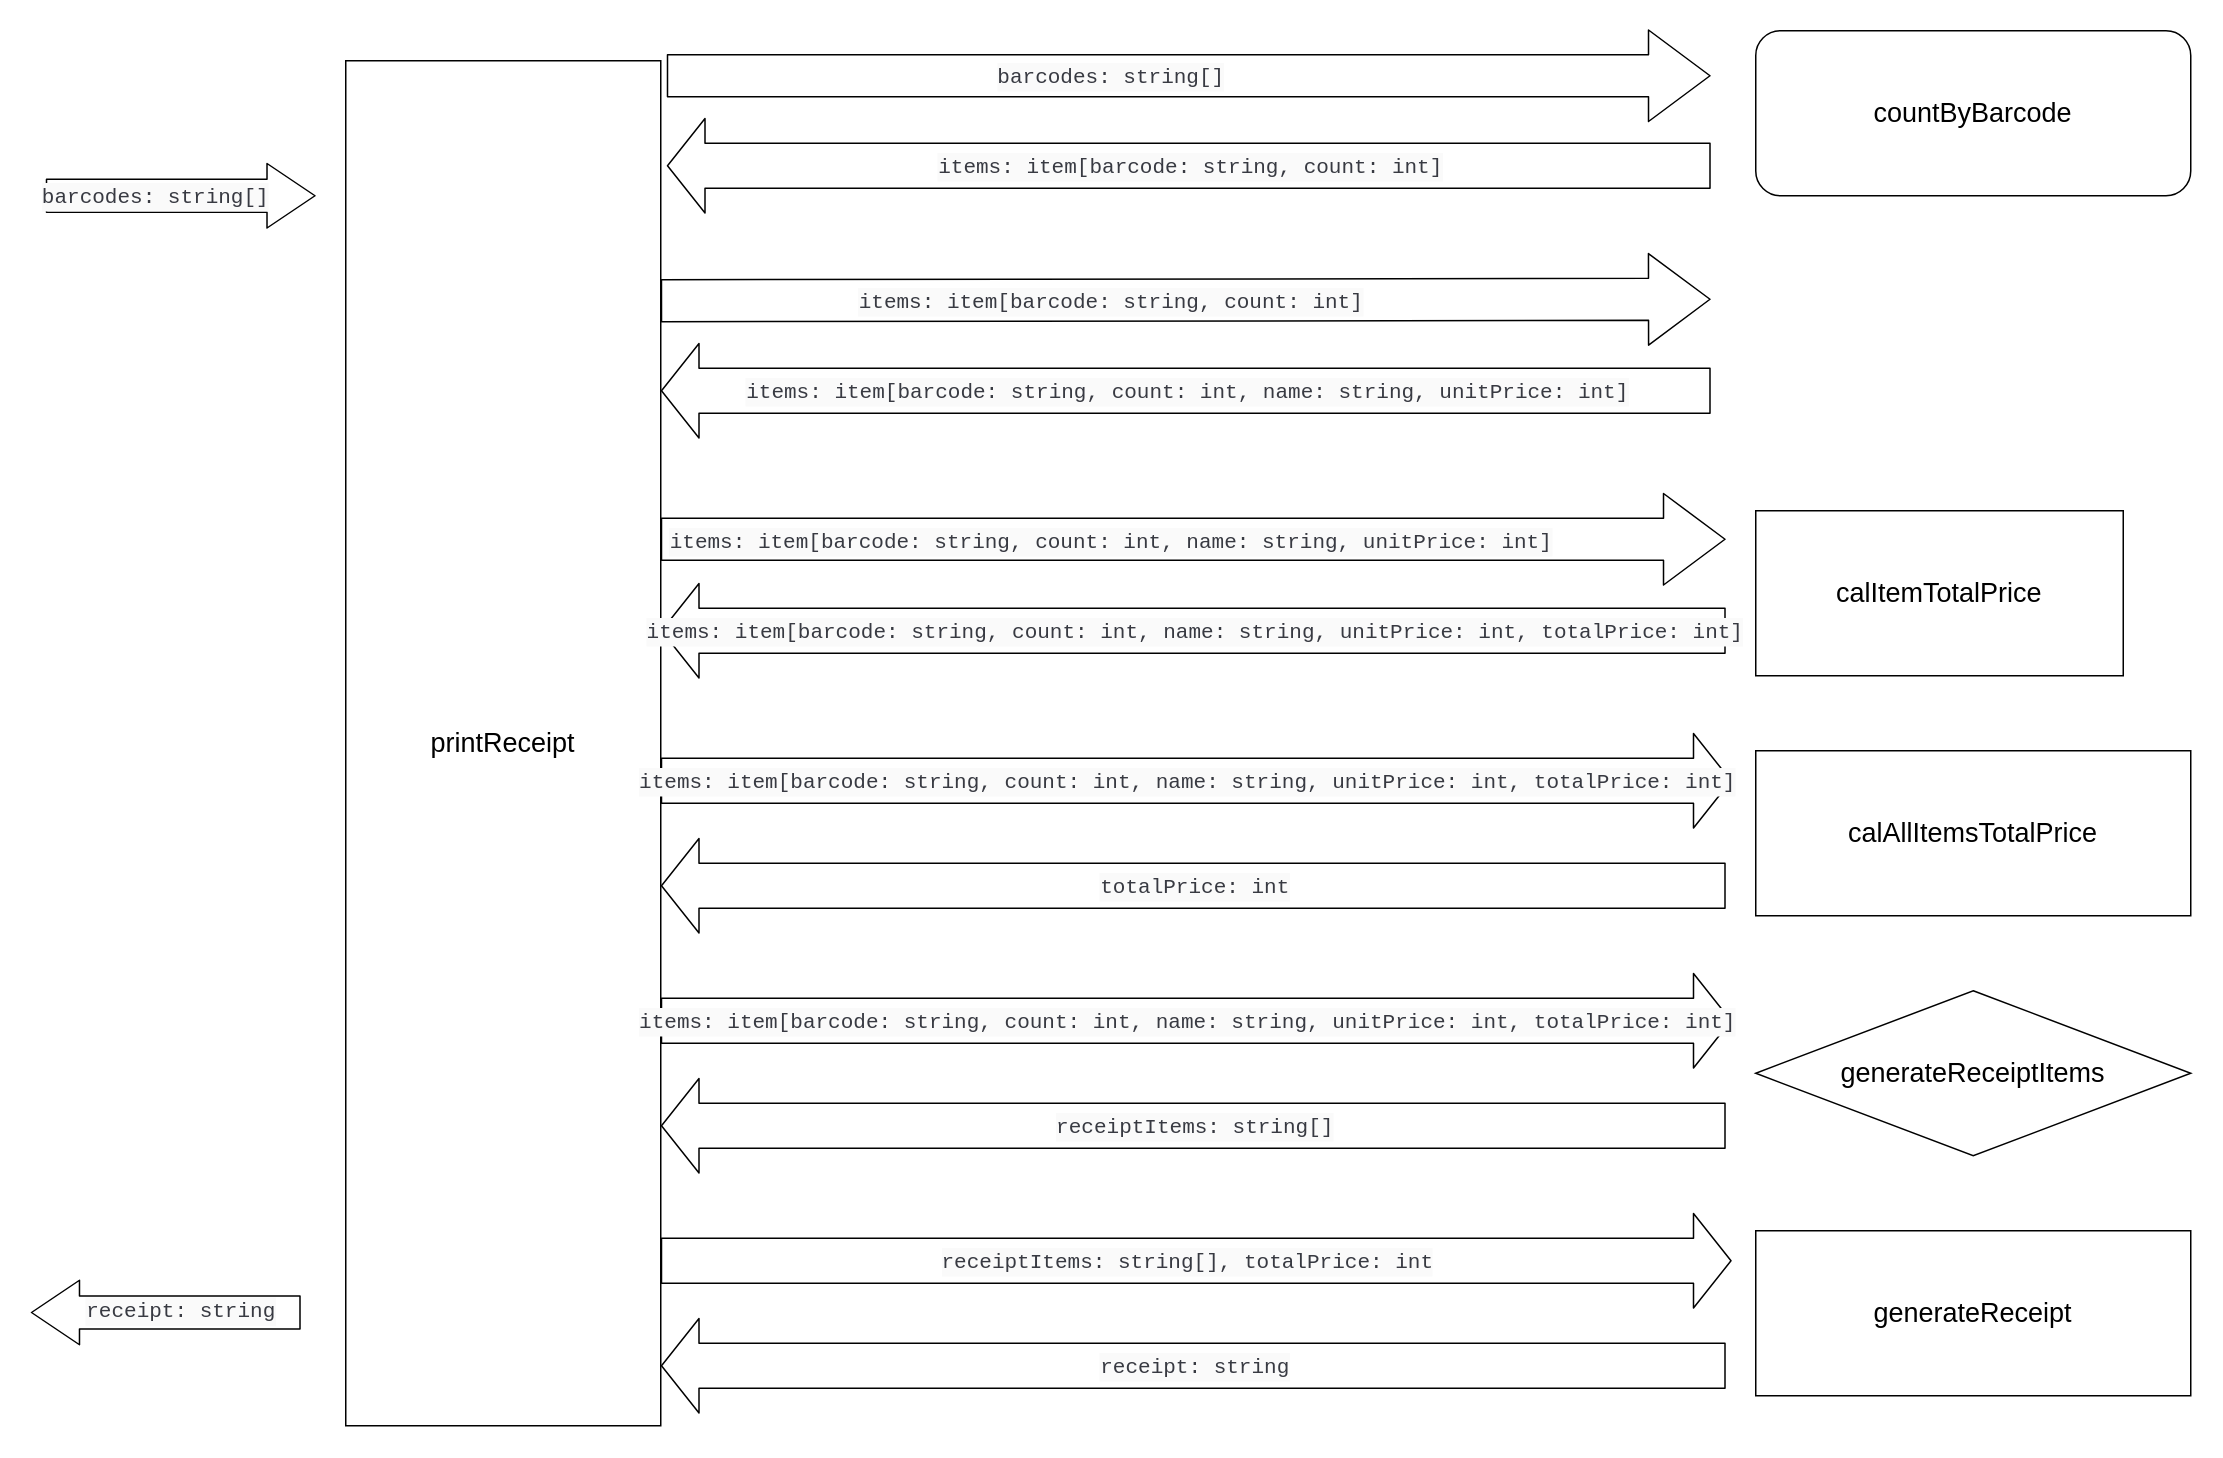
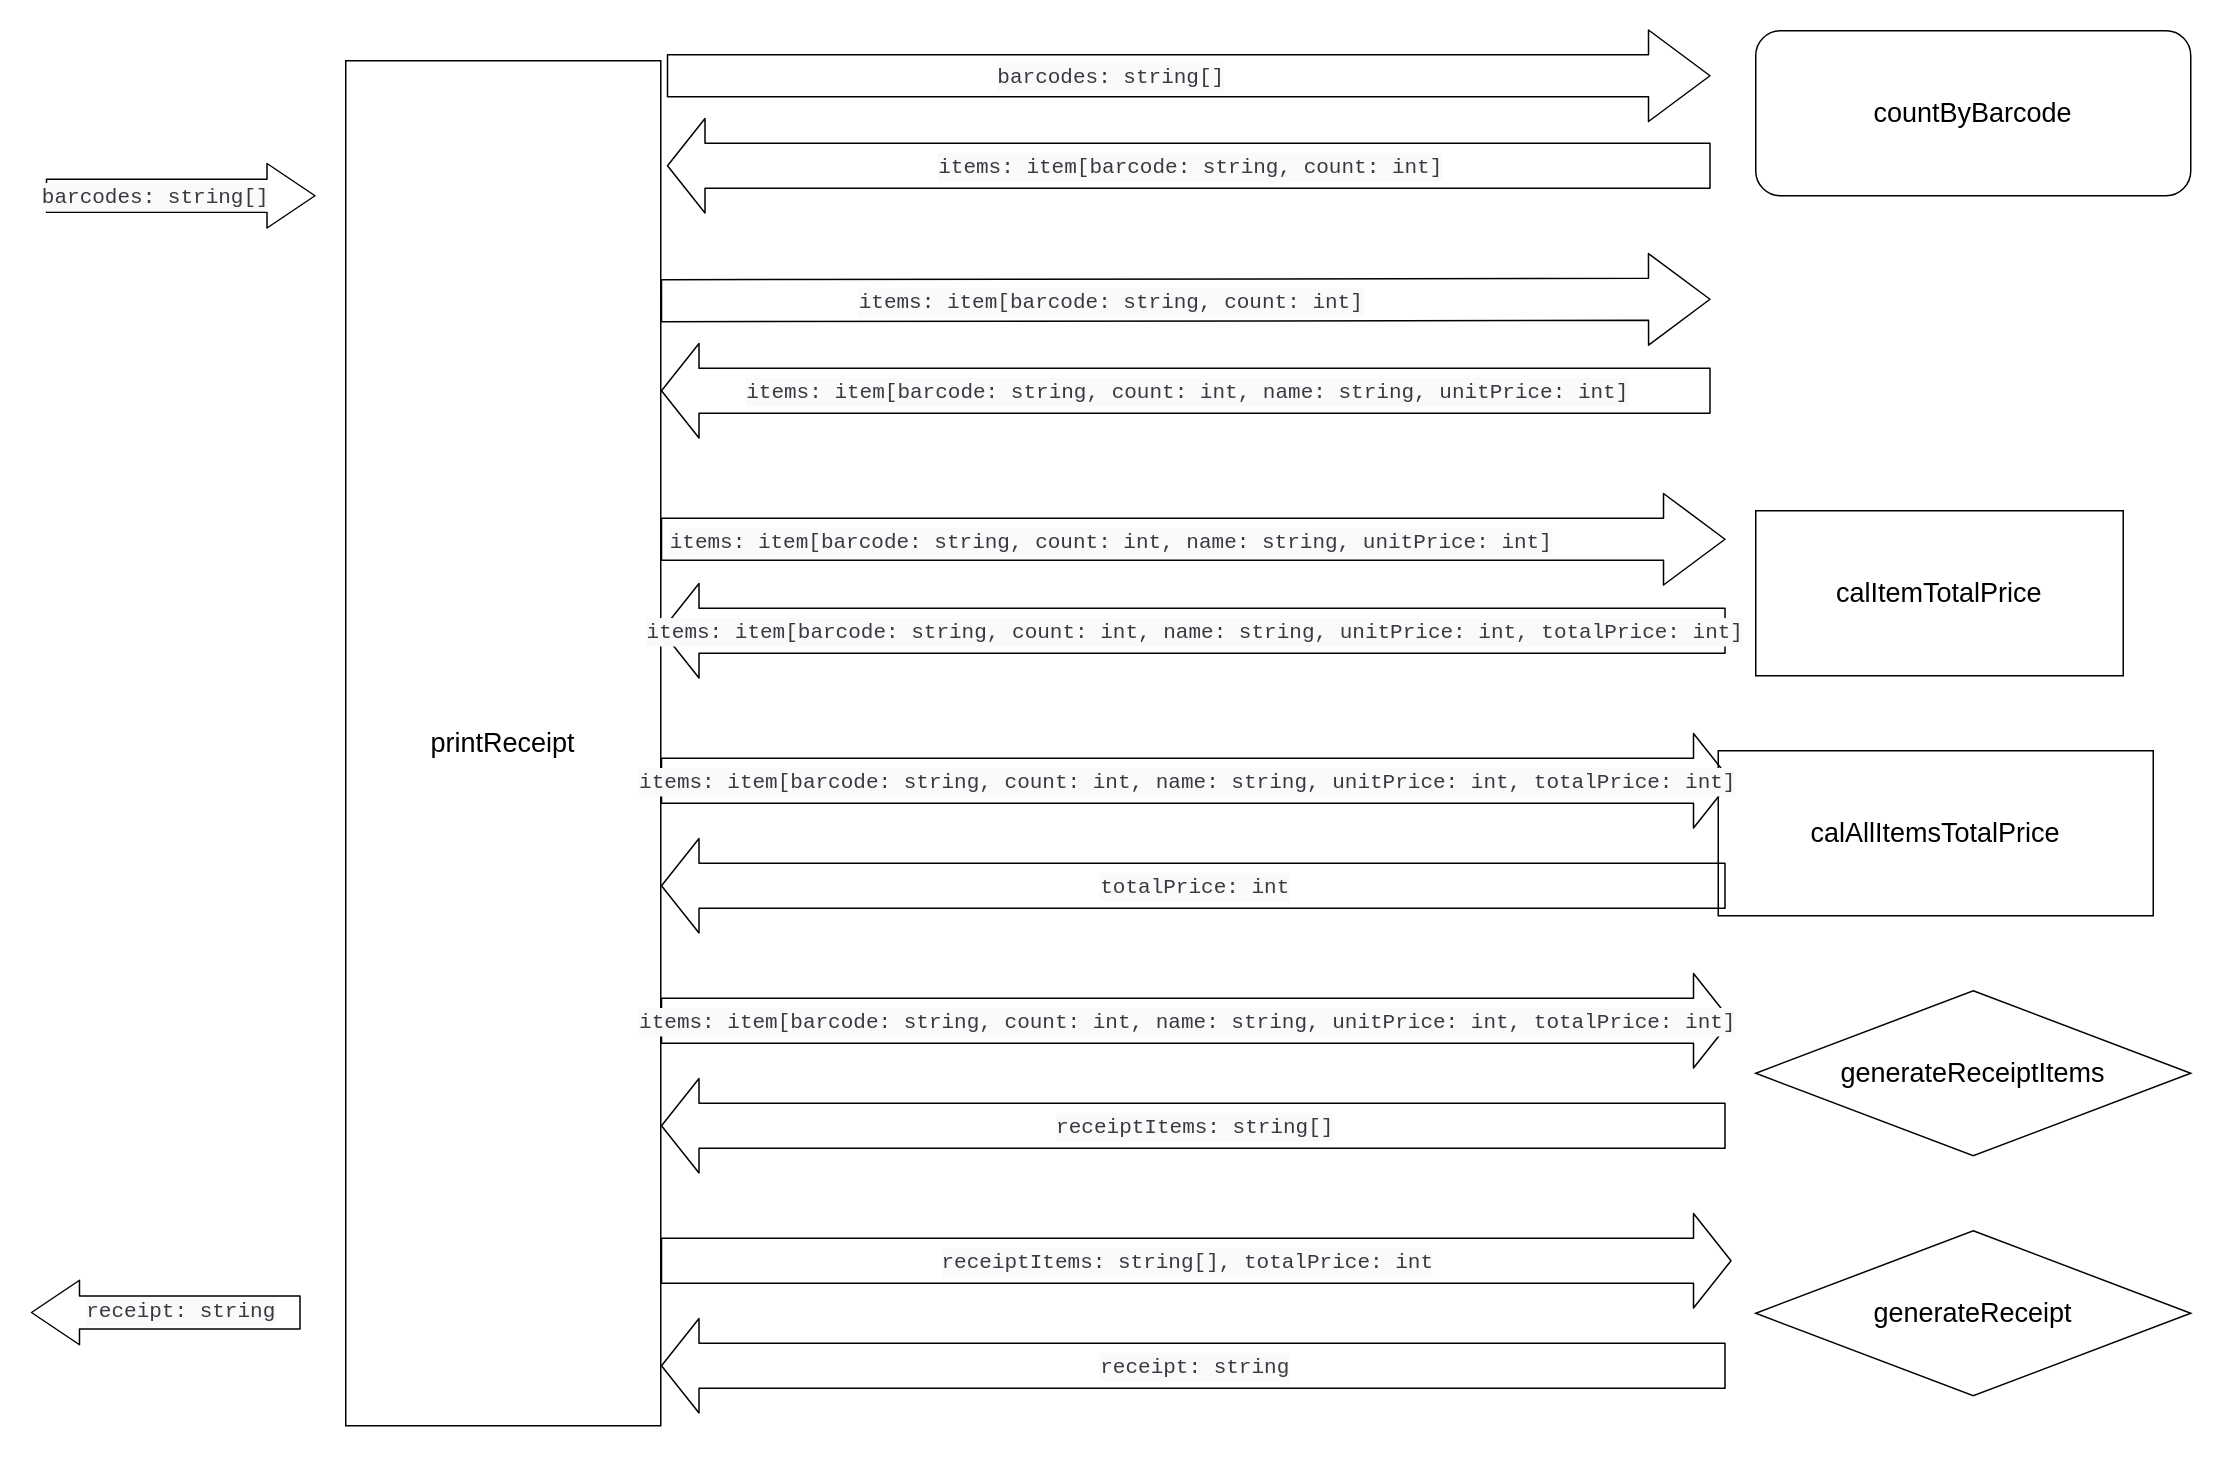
node "calAllItemsTotalPrice": moved (1973, 833) -> (1936, 833)
node "generateReceipt": shape rectangle -> diamond
